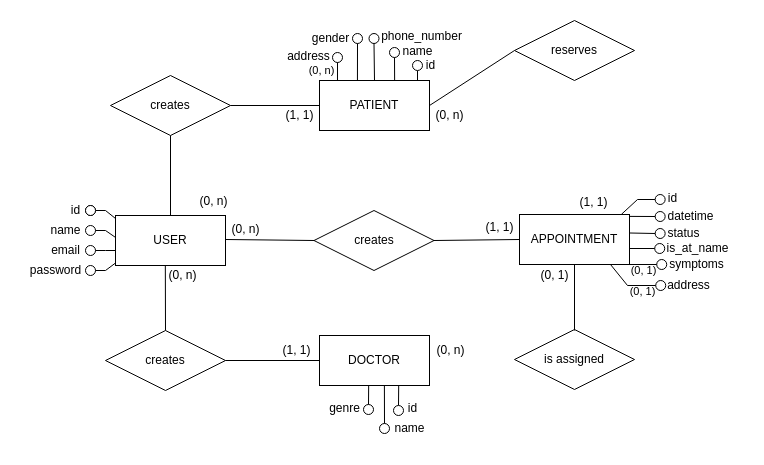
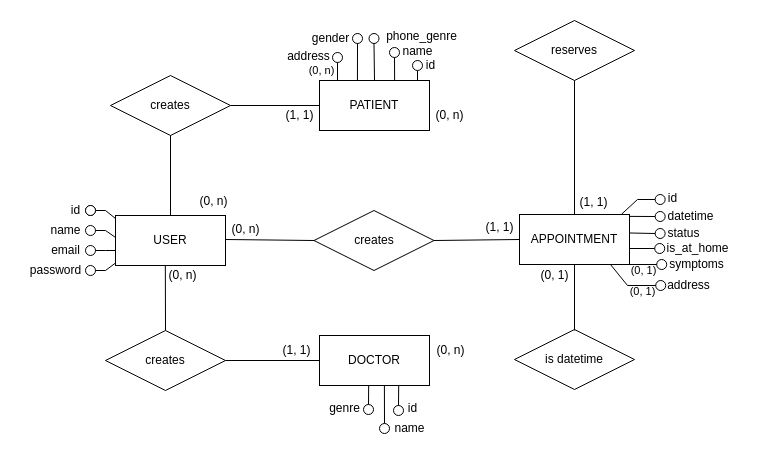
node "phone_number": label "phone_number" -> "phone_genre"
edge "reserves" -- "PATIENT": removed
edge "reserves" -- "APPOINTMENT": added
node "is_at_name": label "is_at_name" -> "is_at_home"
node "is assigned": label "is assigned" -> "is datetime"
